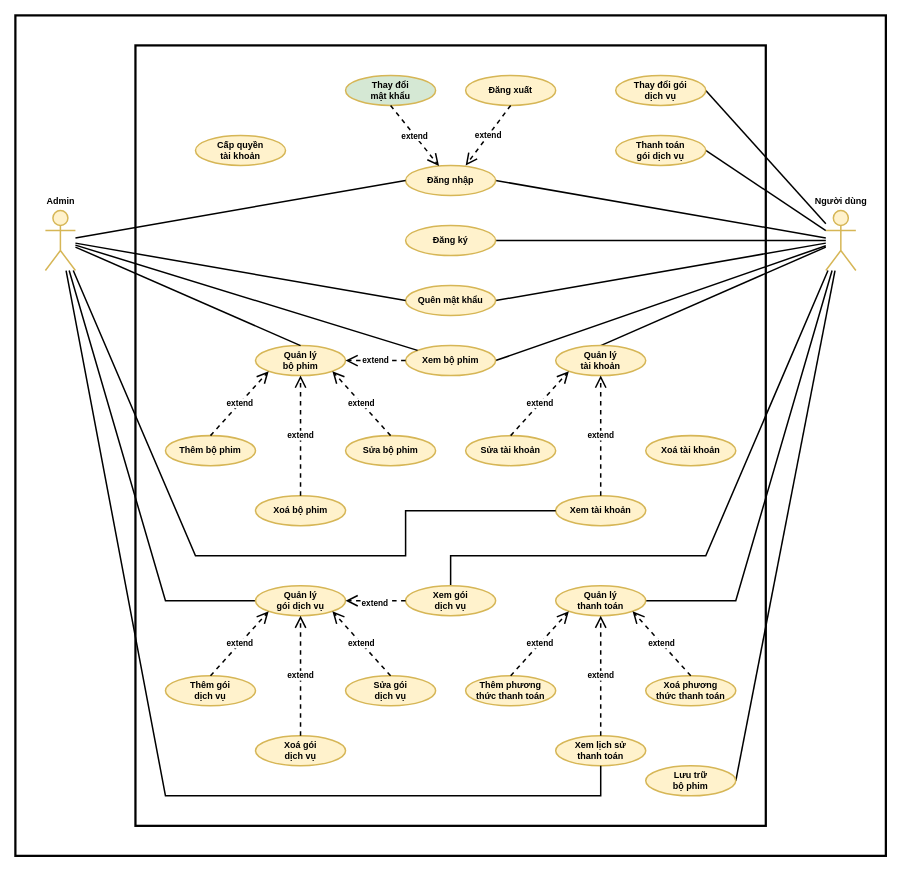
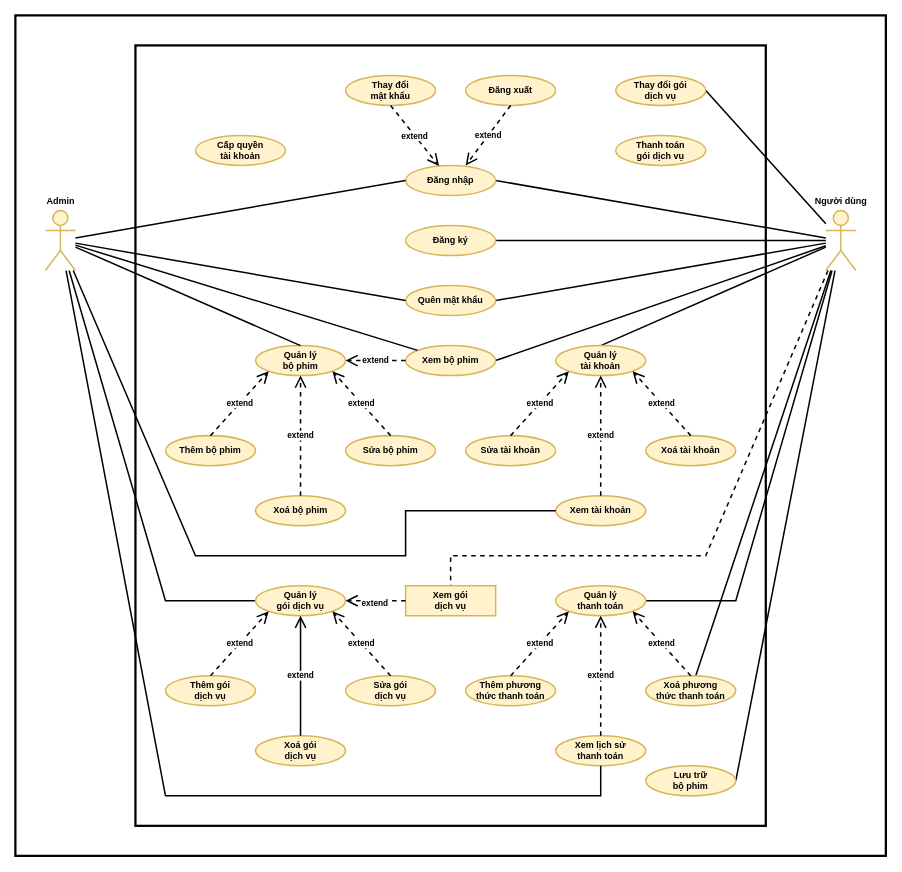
node "Thay đổi mật khẩu": fillcolor #d5e8d4 -> #fff2cc
edge "Thanh toán gói dịch vụ" -- "Người dùng": now "Xoá phương thức thanh toán" -- "Người dùng"
edge "Xoá tài khoản" -> "Quản lý tài khoản": added, label "extend"
edge "Người dùng" -- "Xem gói dịch vụ": style solid -> dashed
node "Xem gói dịch vụ": shape ellipse -> rectangle
edge "Xoá gói dịch vụ" -> "Quản lý gói dịch vụ": style dashed -> solid
